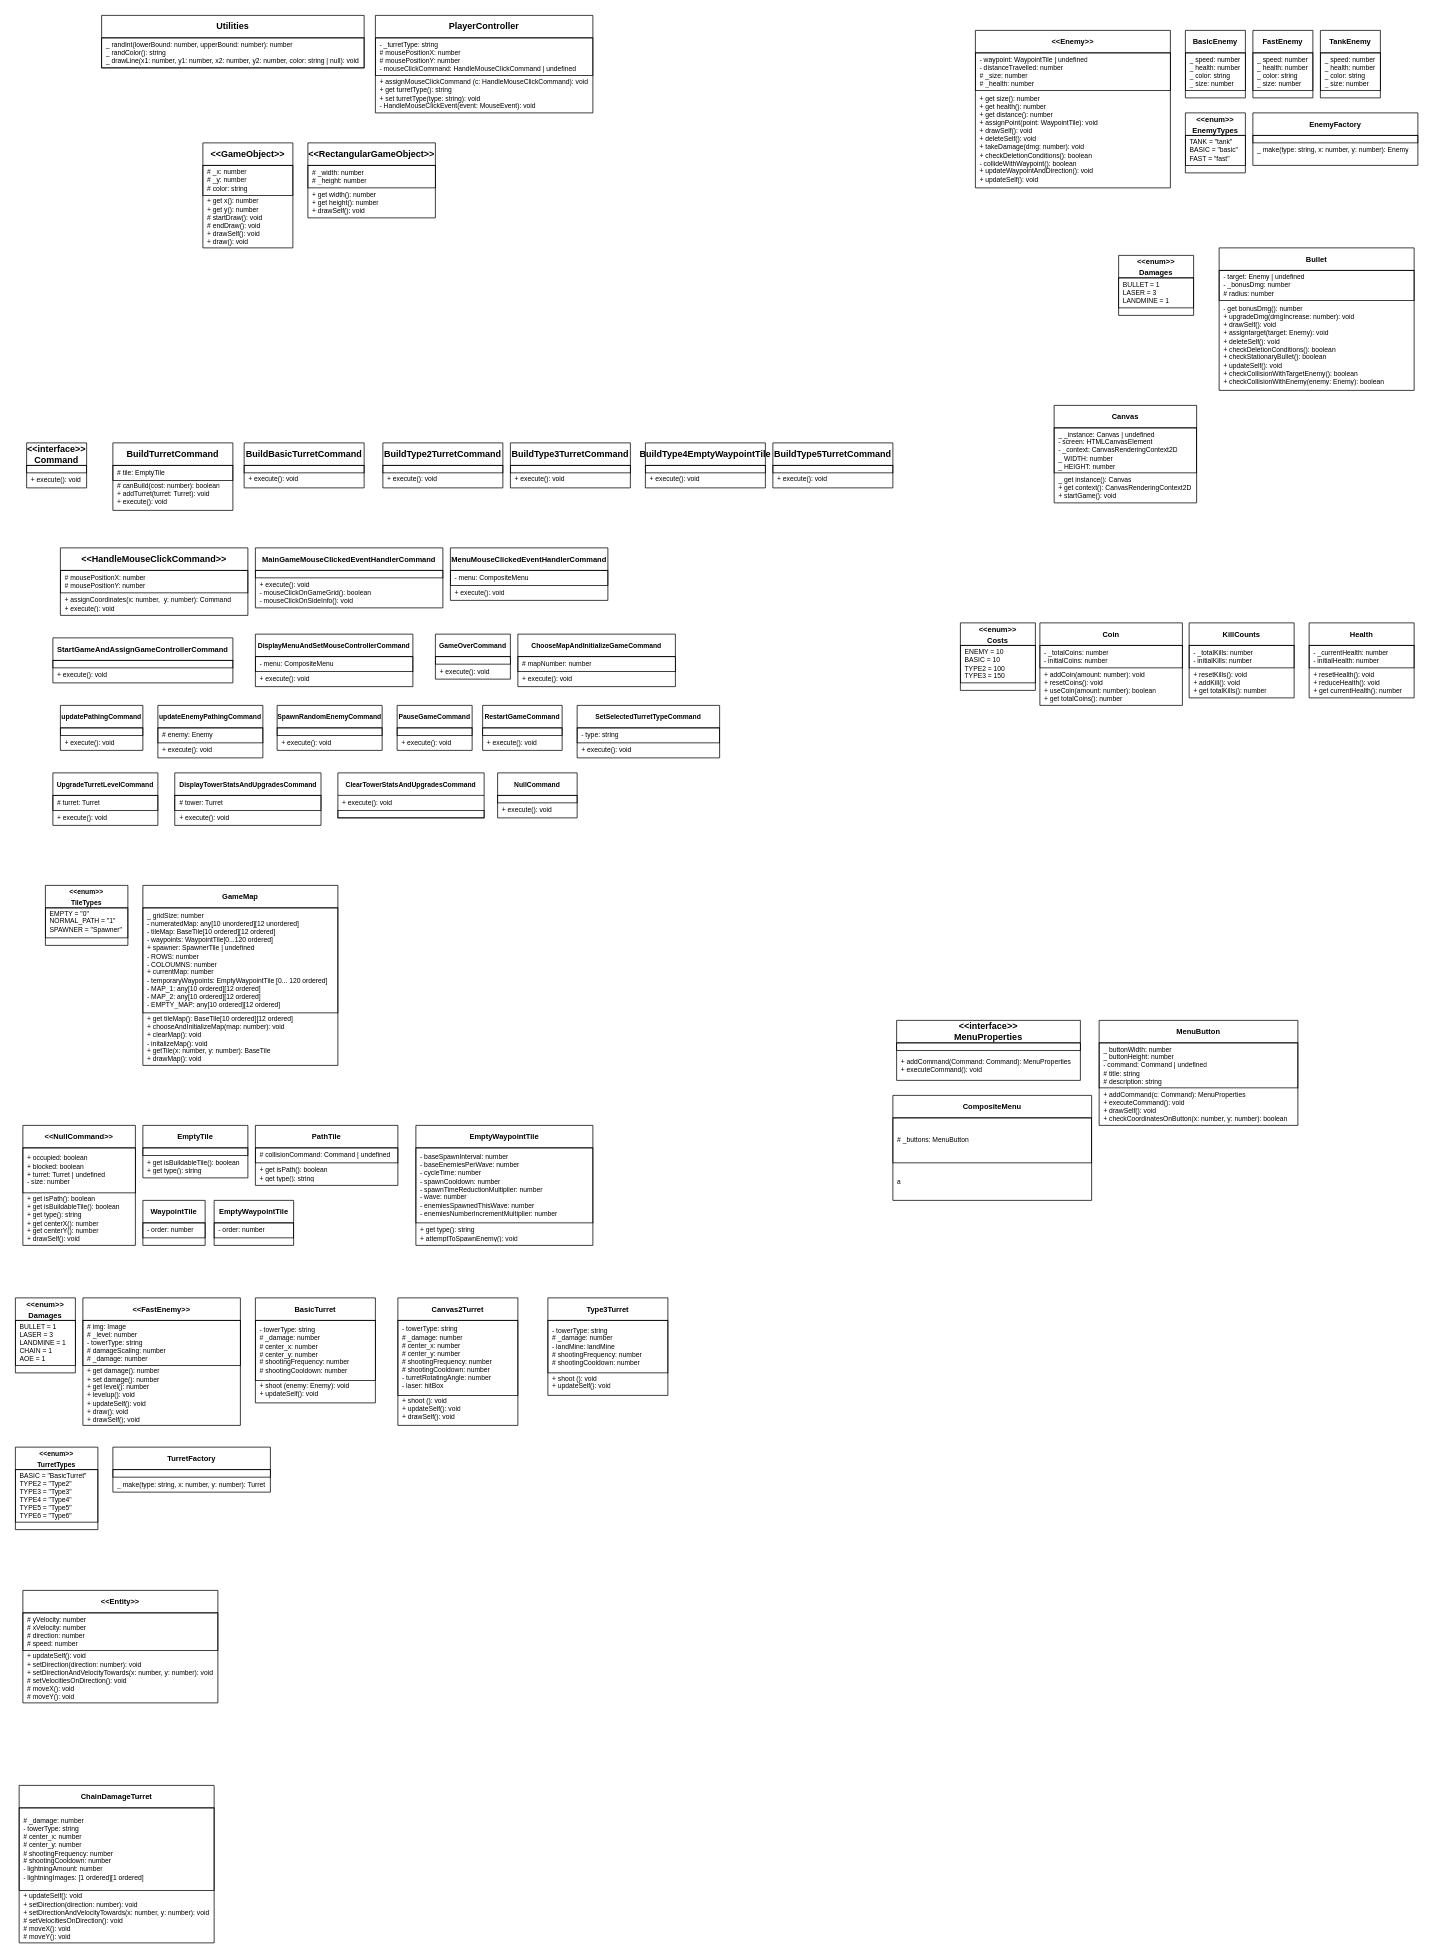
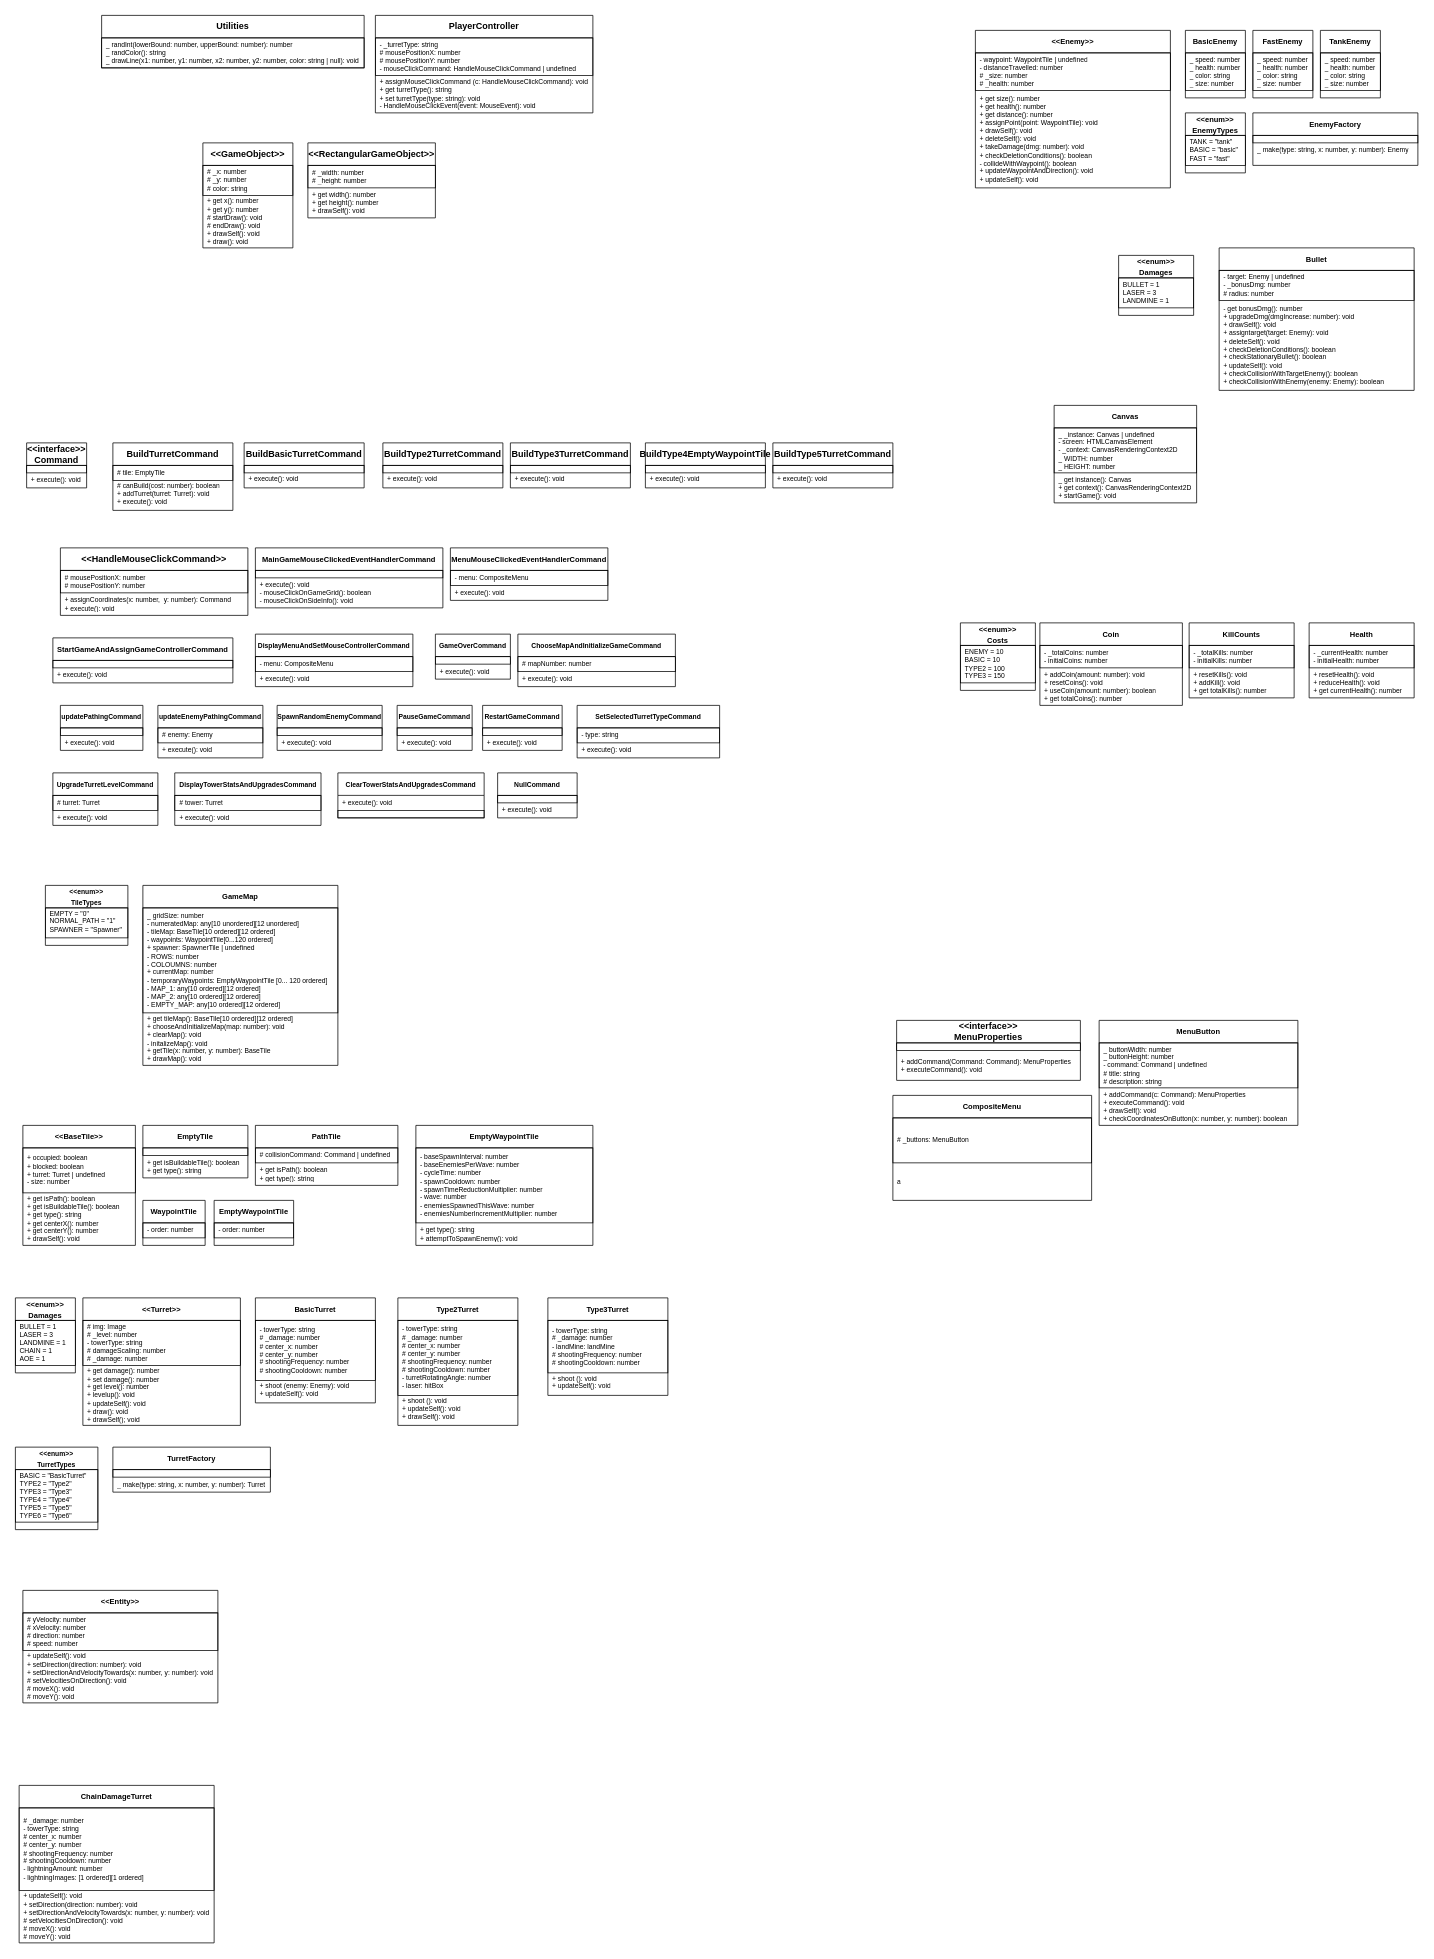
node "<<NullCommand>>": label "<<NullCommand>>" -> "<<BaseTile>>"
node "<<FastEnemy>>": label "<<FastEnemy>>" -> "<<Turret>>"
node "Canvas2Turret": label "Canvas2Turret" -> "Type2Turret"
